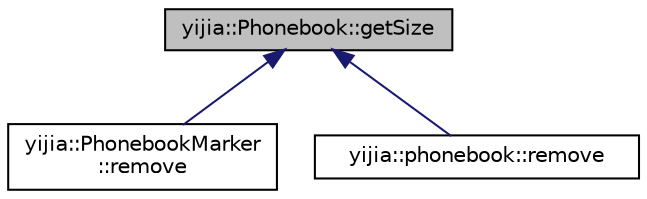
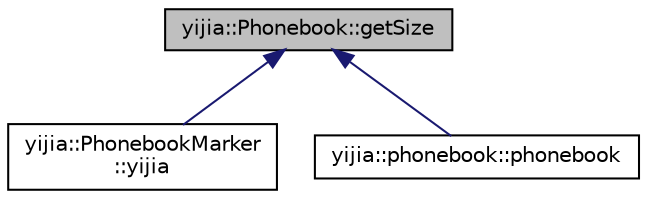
node "yijia::PhonebookMarker ::remove": label "yijia::PhonebookMarker ::remove" -> "yijia::PhonebookMarker ::yijia"
node "yijia::phonebook::remove": label "yijia::phonebook::remove" -> "yijia::phonebook::phonebook"
